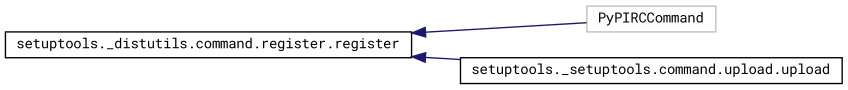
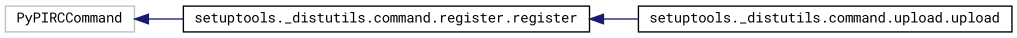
edge "PyPIRCCommand" -> "setuptools._distutils.command.register.register": reversed
node "setuptools._setuptools.command.upload.upload": label "setuptools._setuptools.command.upload.upload" -> "setuptools._distutils.command.upload.upload"
